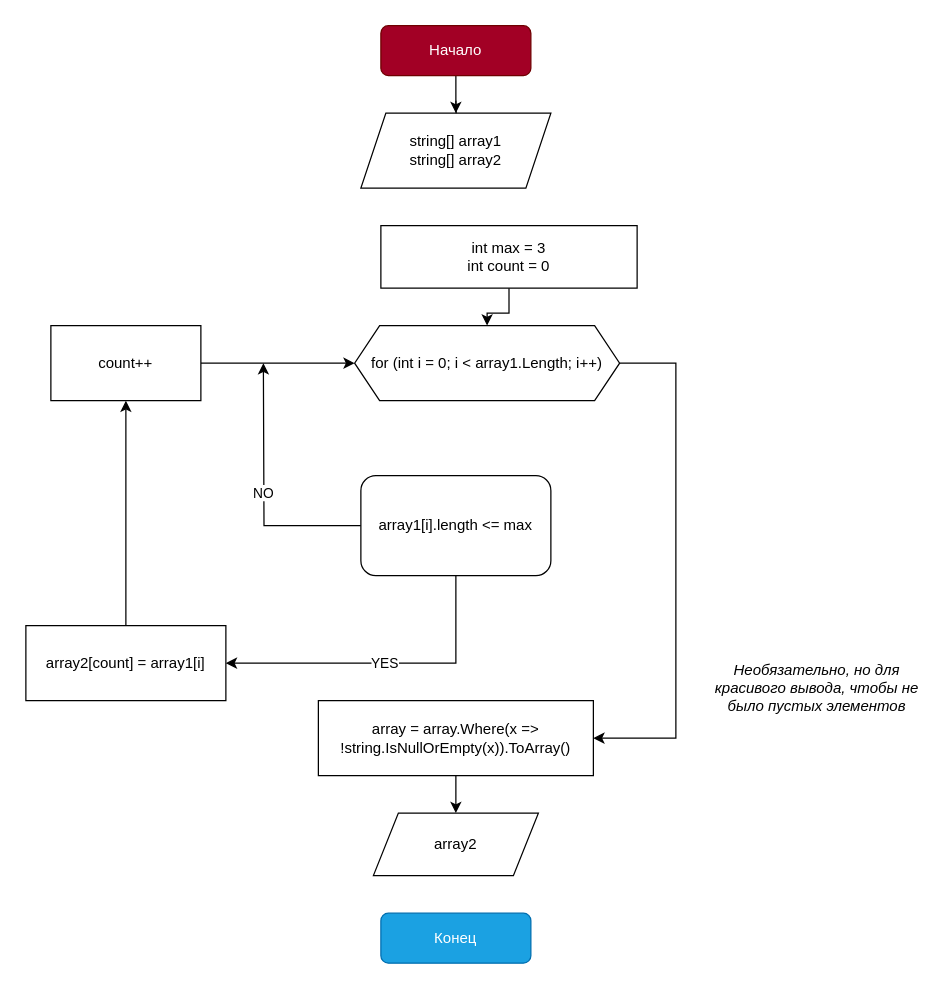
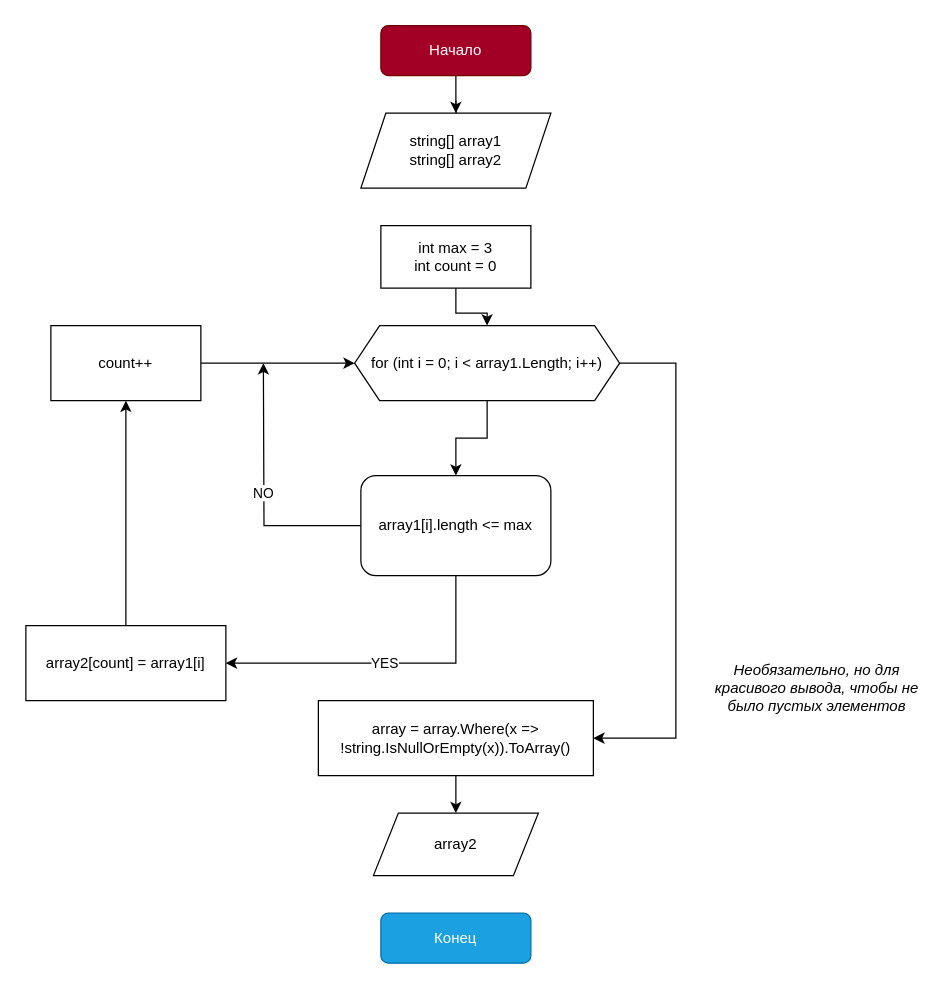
node "int max = 3 int count = 0": size 256x63 -> 150x63
edge "for (int i = 0; i < array1.Length; i++)" -> "array1[i].length <= max": added
